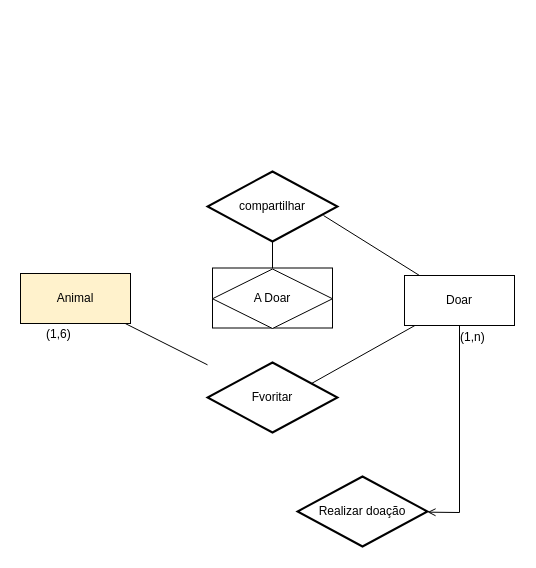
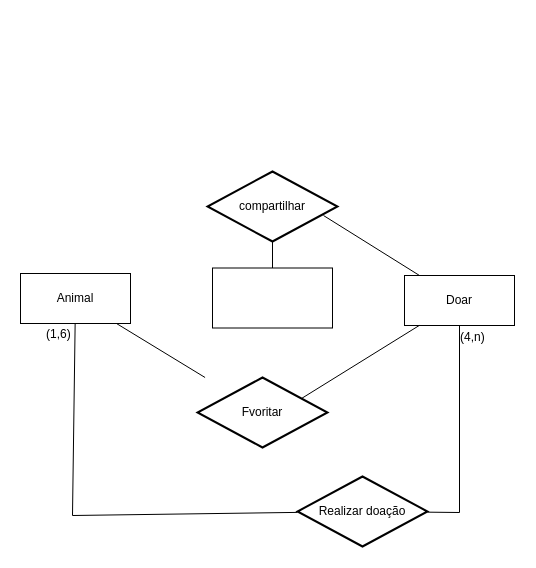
node "Animal": fillcolor #fff2cc -> #ffffff
node "A Doar": removed
node "(1,n)": label "(1,n)" -> "(4,n)"
node "Fvoritar": moved (273, 398) -> (263, 413)
edge "Doar" -> "Realizar doação": arrowhead open -> none
edge "Animal" -- "Realizar doação": added
